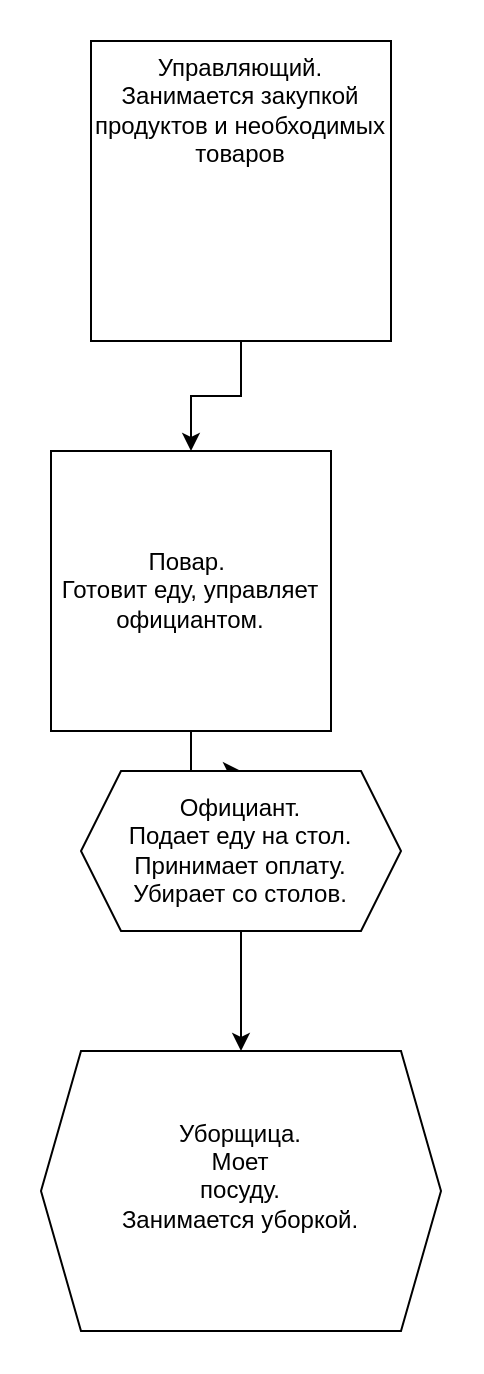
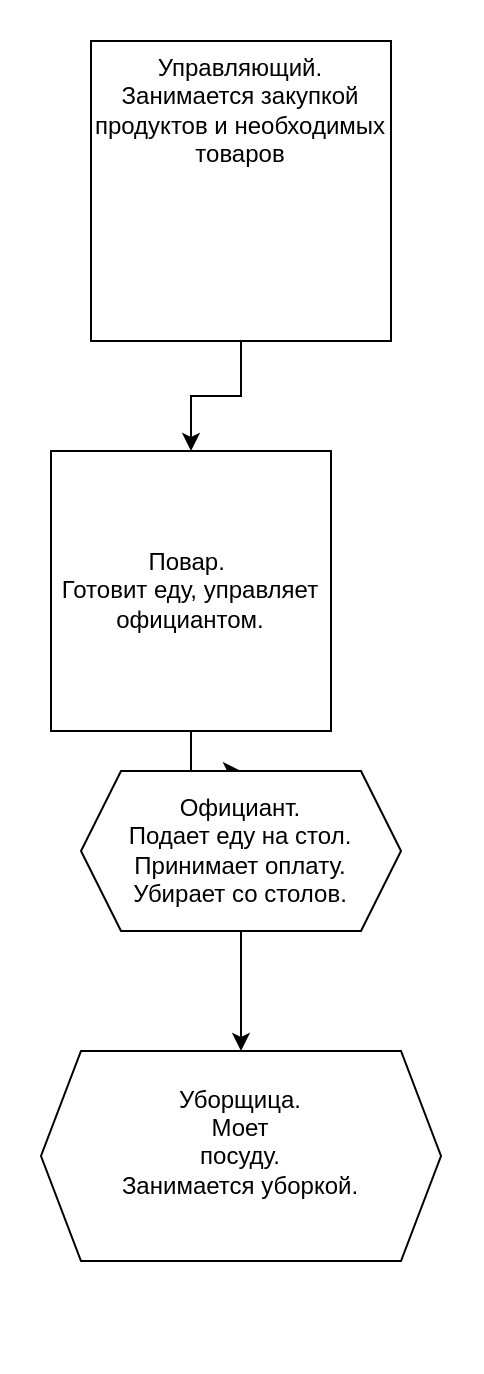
node "Уборщица. Моет посуду. Занимается уборкой.": size 400x280 -> 400x210
